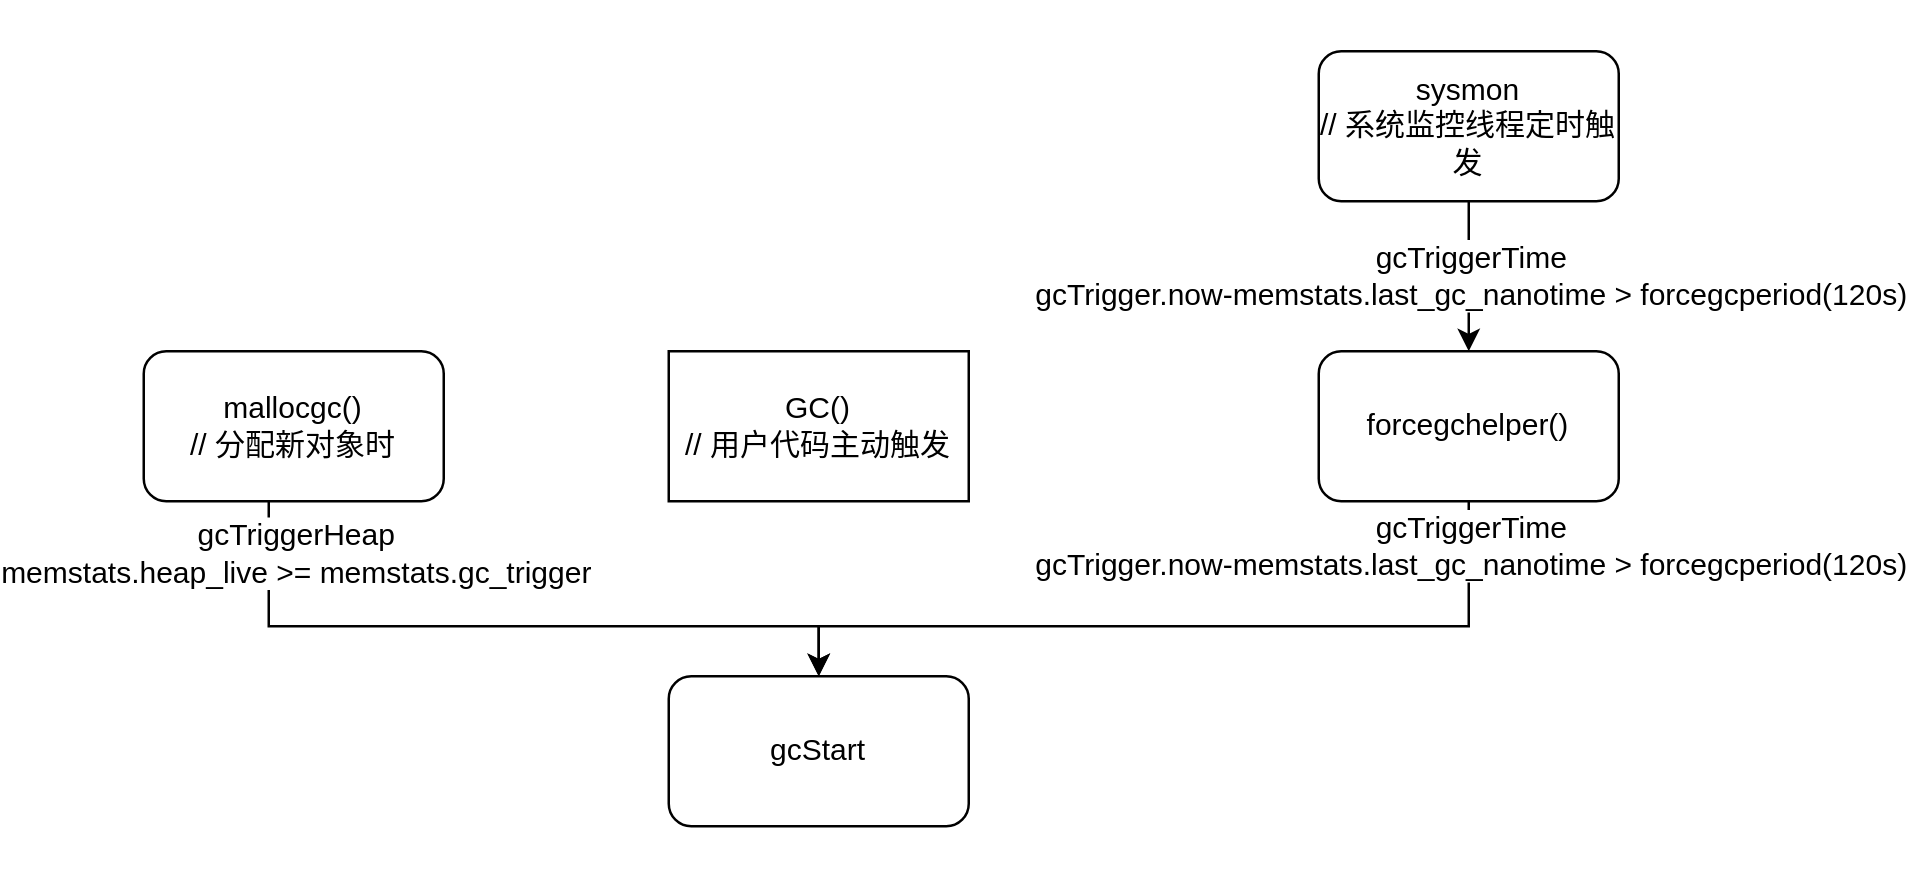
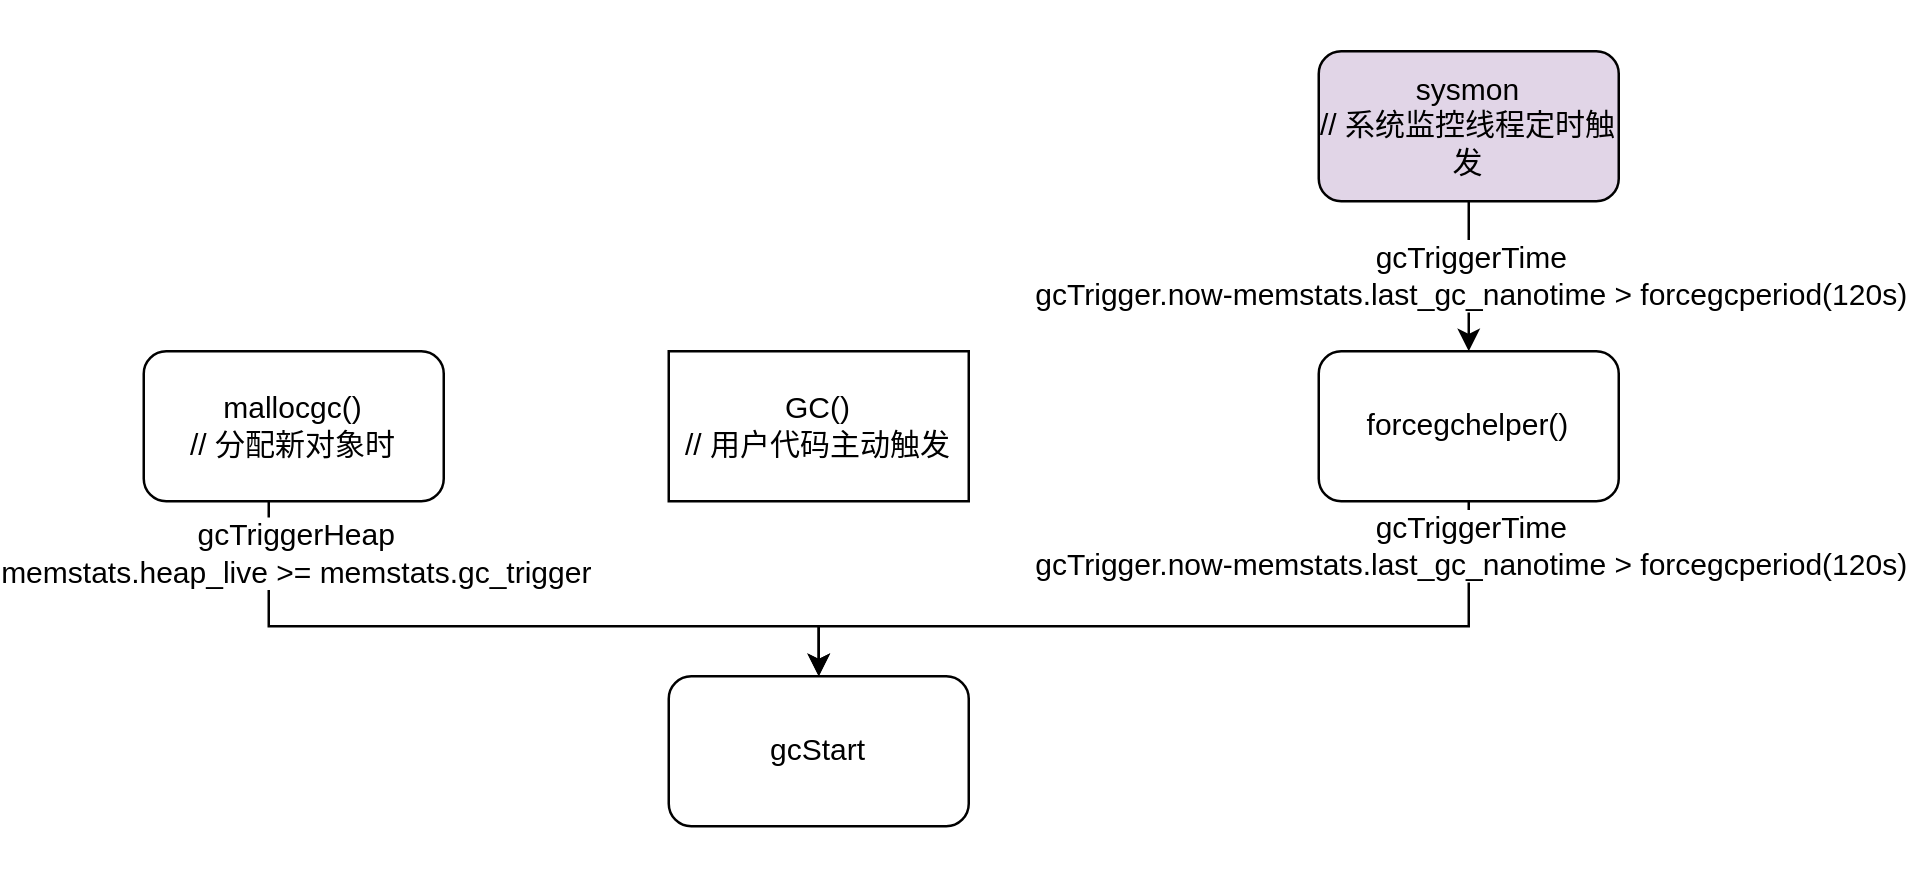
node "sysmon // 系统监控线程定时触发": fillcolor #ffffff -> #e1d5e7
